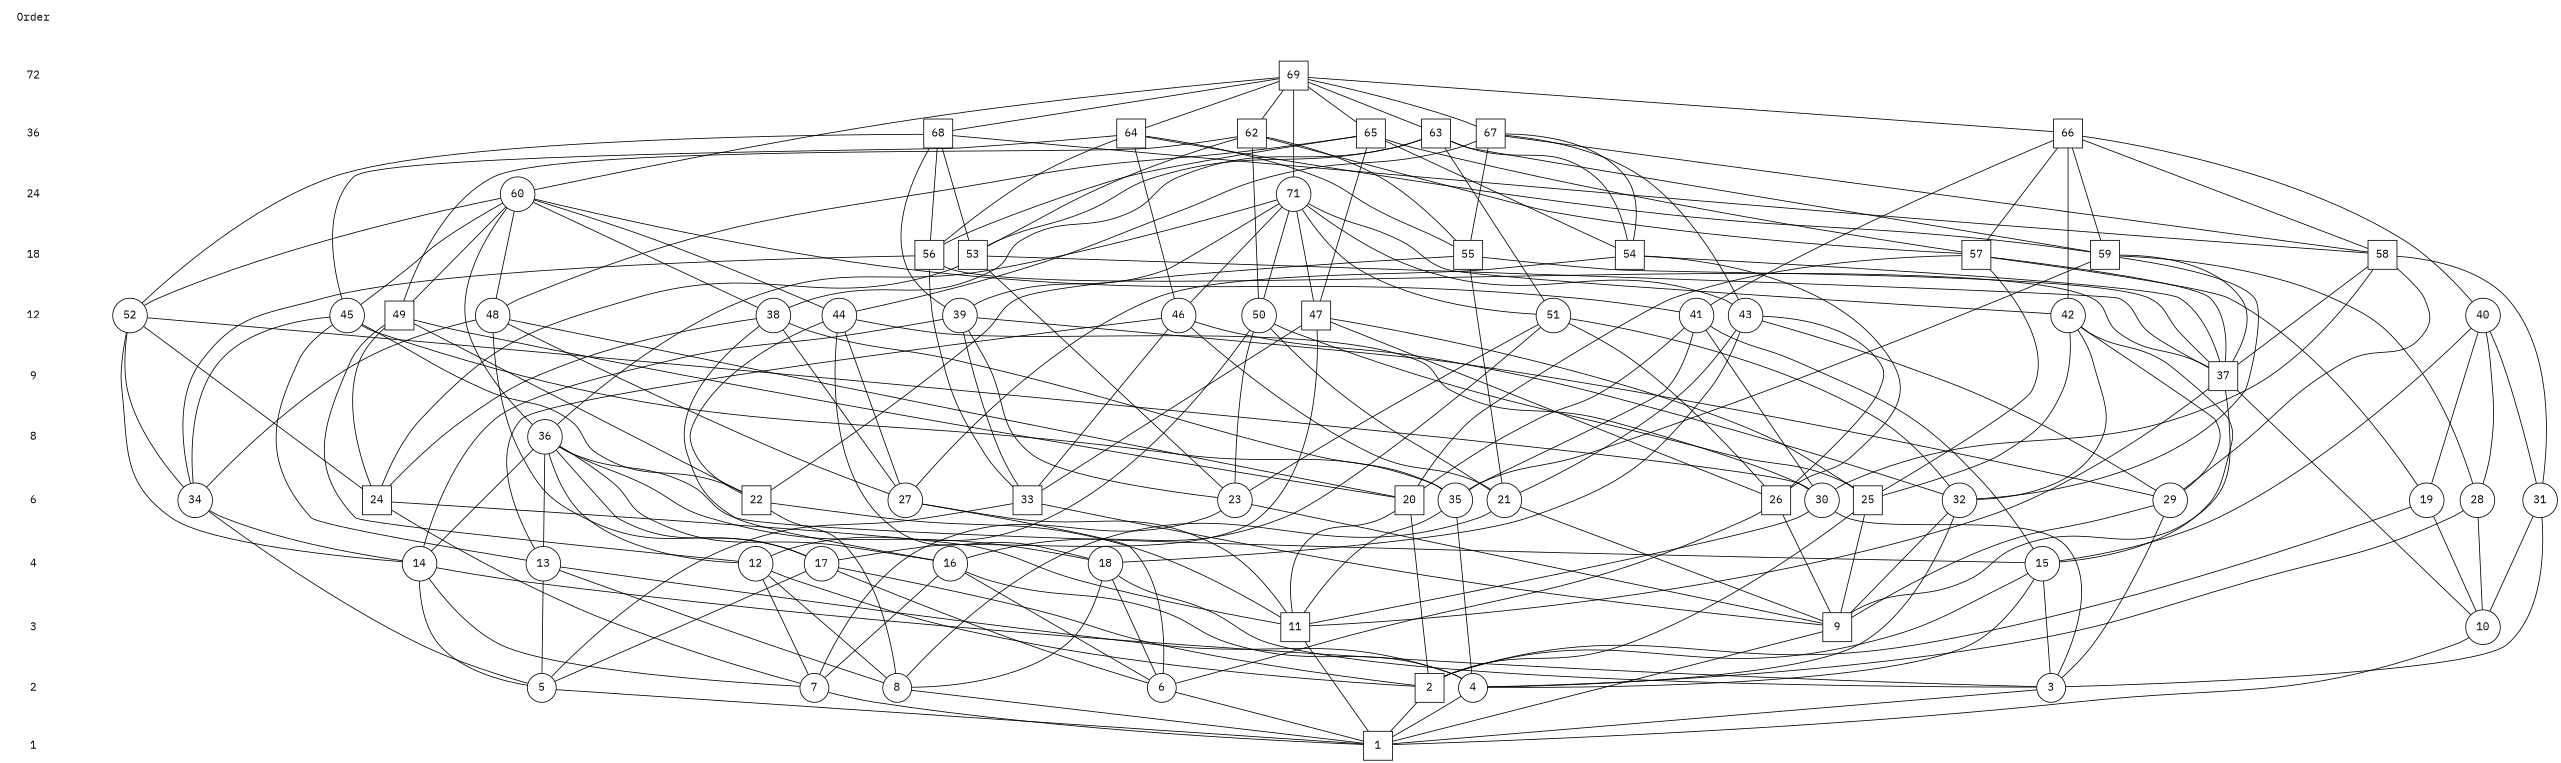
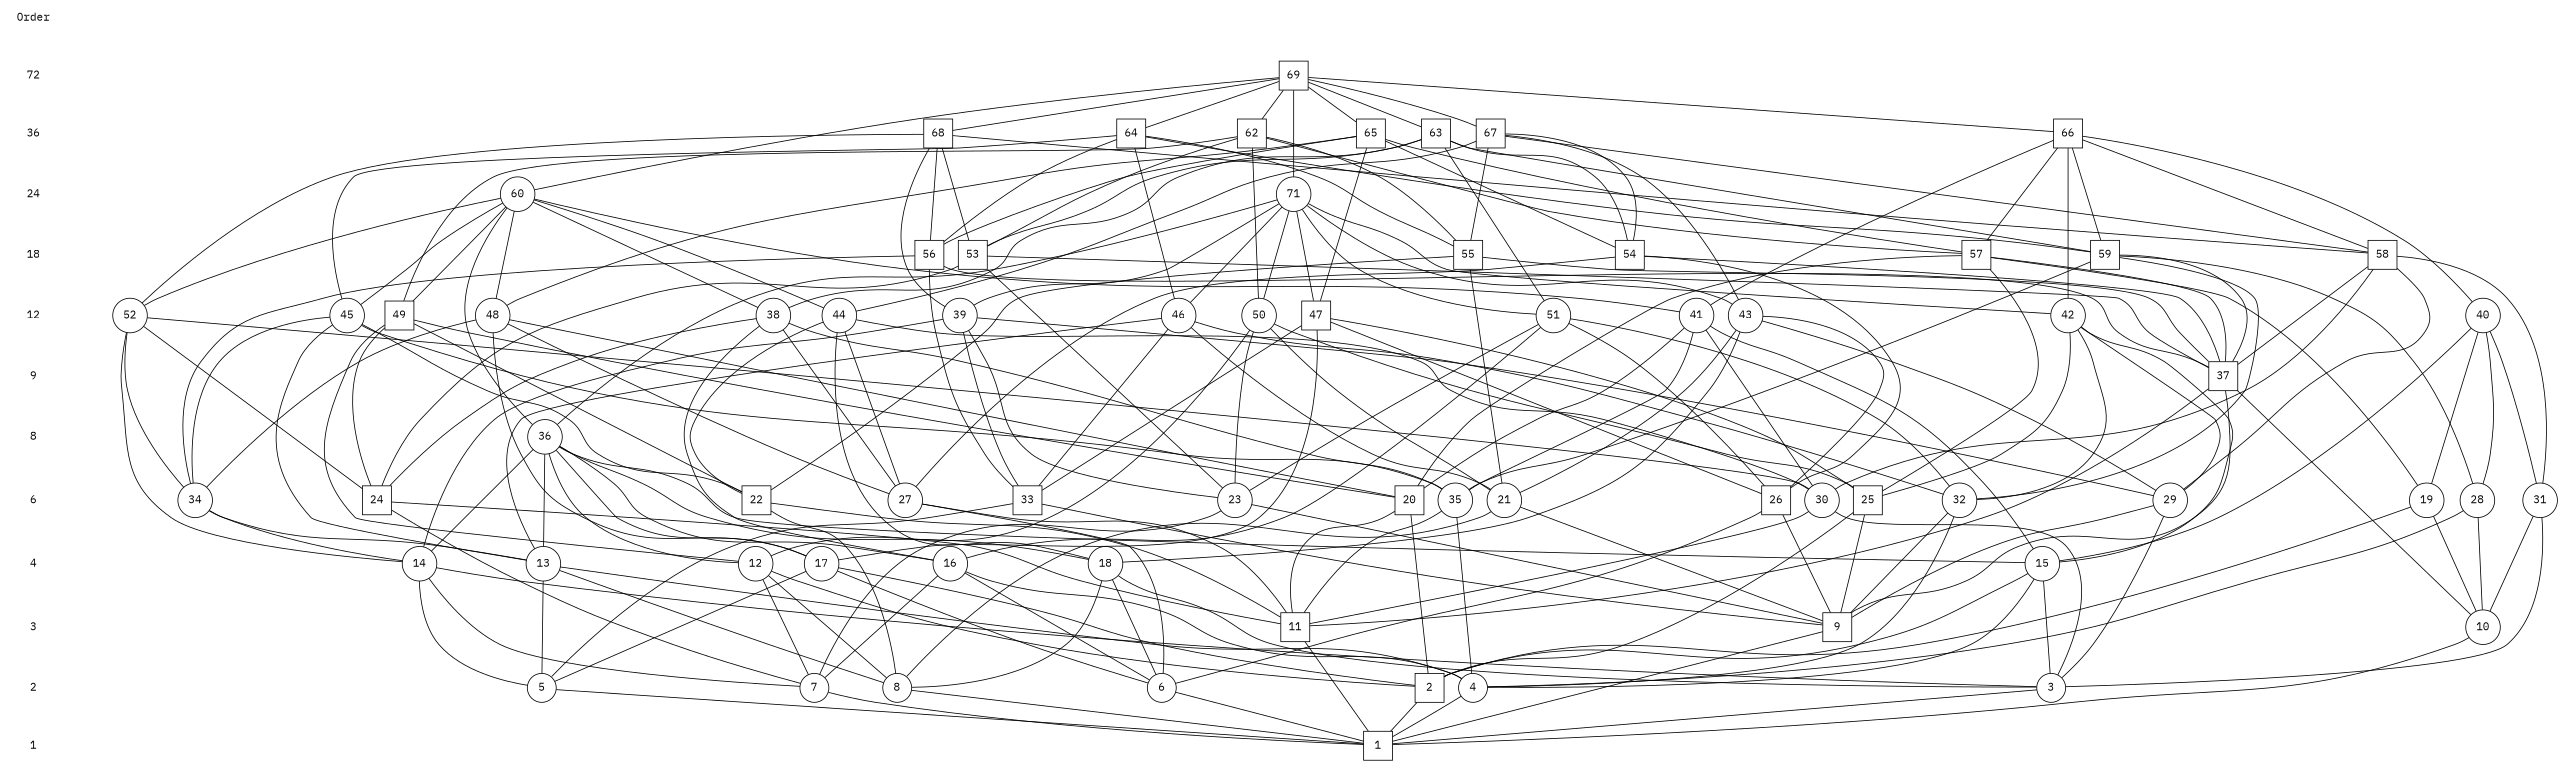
edge "34" -- "5": now "34" -- "13"
